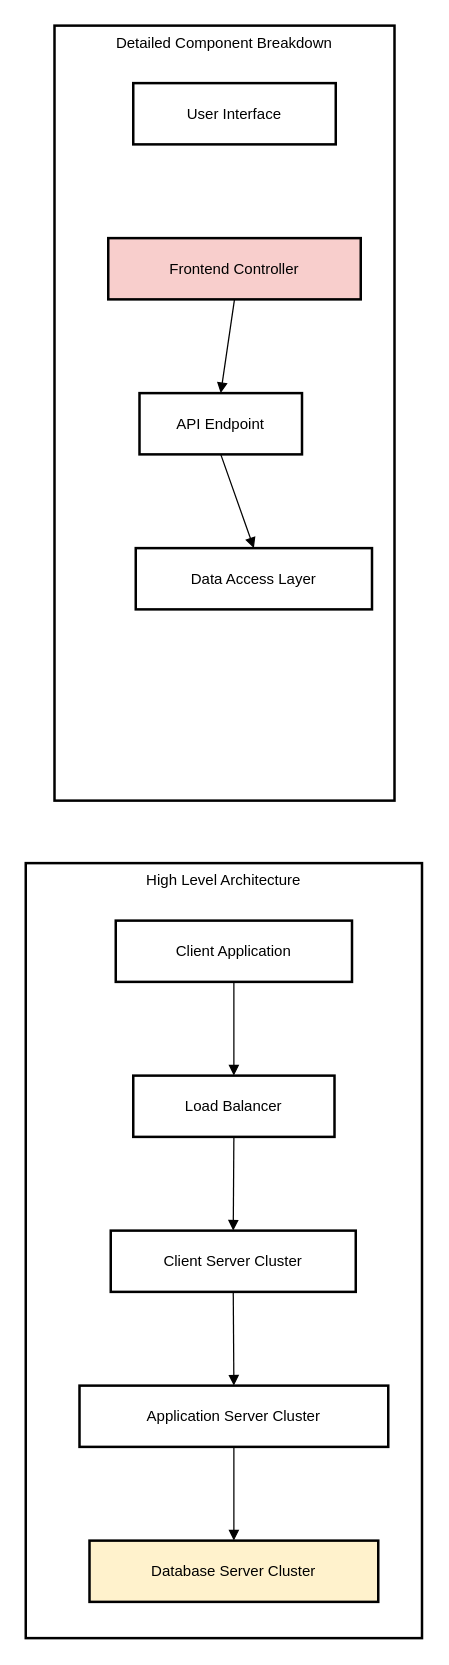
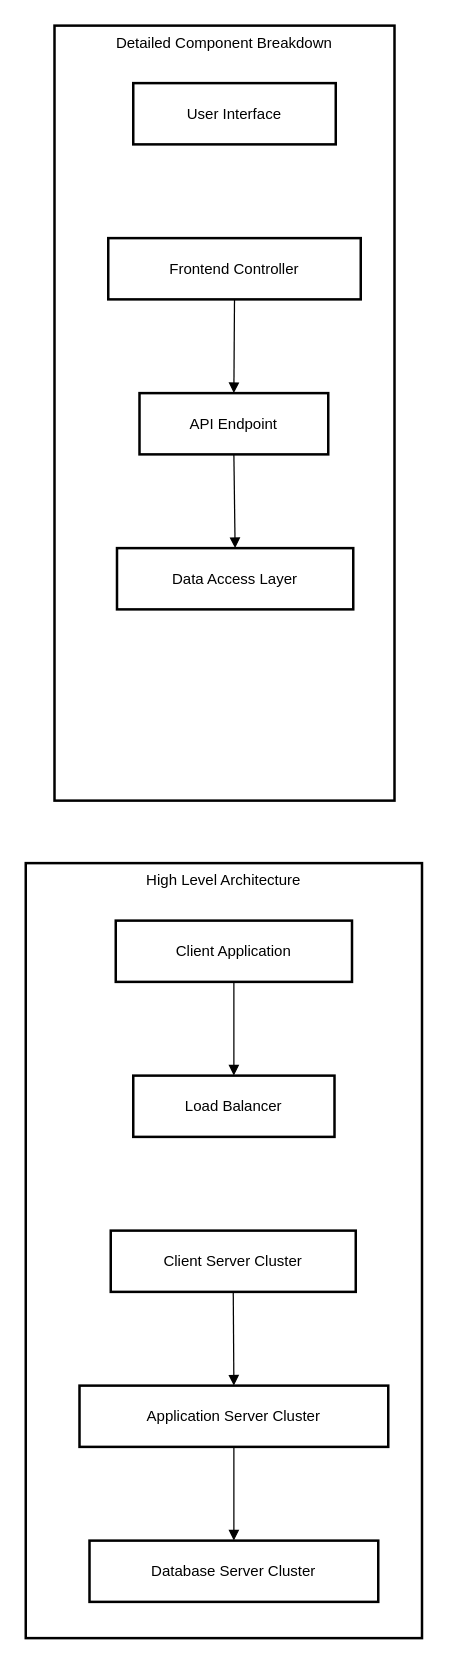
node "Frontend Controller": fillcolor #f8cecc -> #ffffff
node "API Endpoint": size 163x61 -> 189x61
node "Data Access Layer": moved (254, 579) -> (235, 579)
edge "Load Balancer" -> "Client Server Cluster": removed
node "Database Server Cluster": fillcolor #fff2cc -> #ffffff
